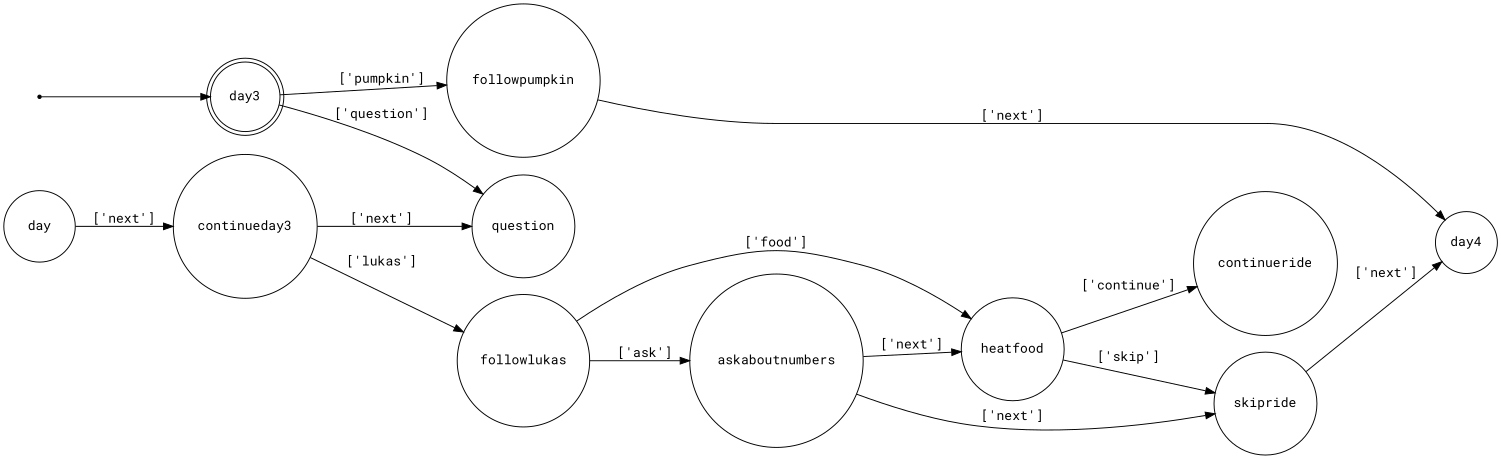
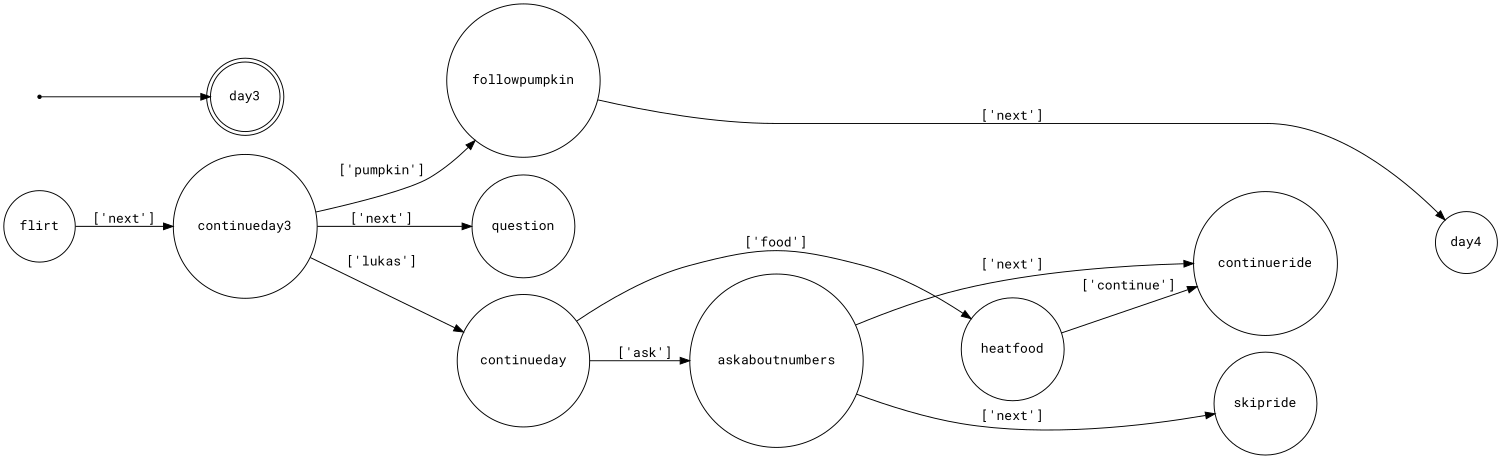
edge "day3" -> "followpumpkin": now "continueday3" -> "followpumpkin"
edge "day3" -> "question": removed, label "['question']"
node "day": label "day" -> "flirt"
edge "skipride" -> "day4": removed, label "['next']"
edge "askaboutnumbers" -> "heatfood": now "askaboutnumbers" -> "continueride"
node "followlukas": label "followlukas" -> "continueday"
edge "heatfood" -> "skipride": removed, label "['skip']"
